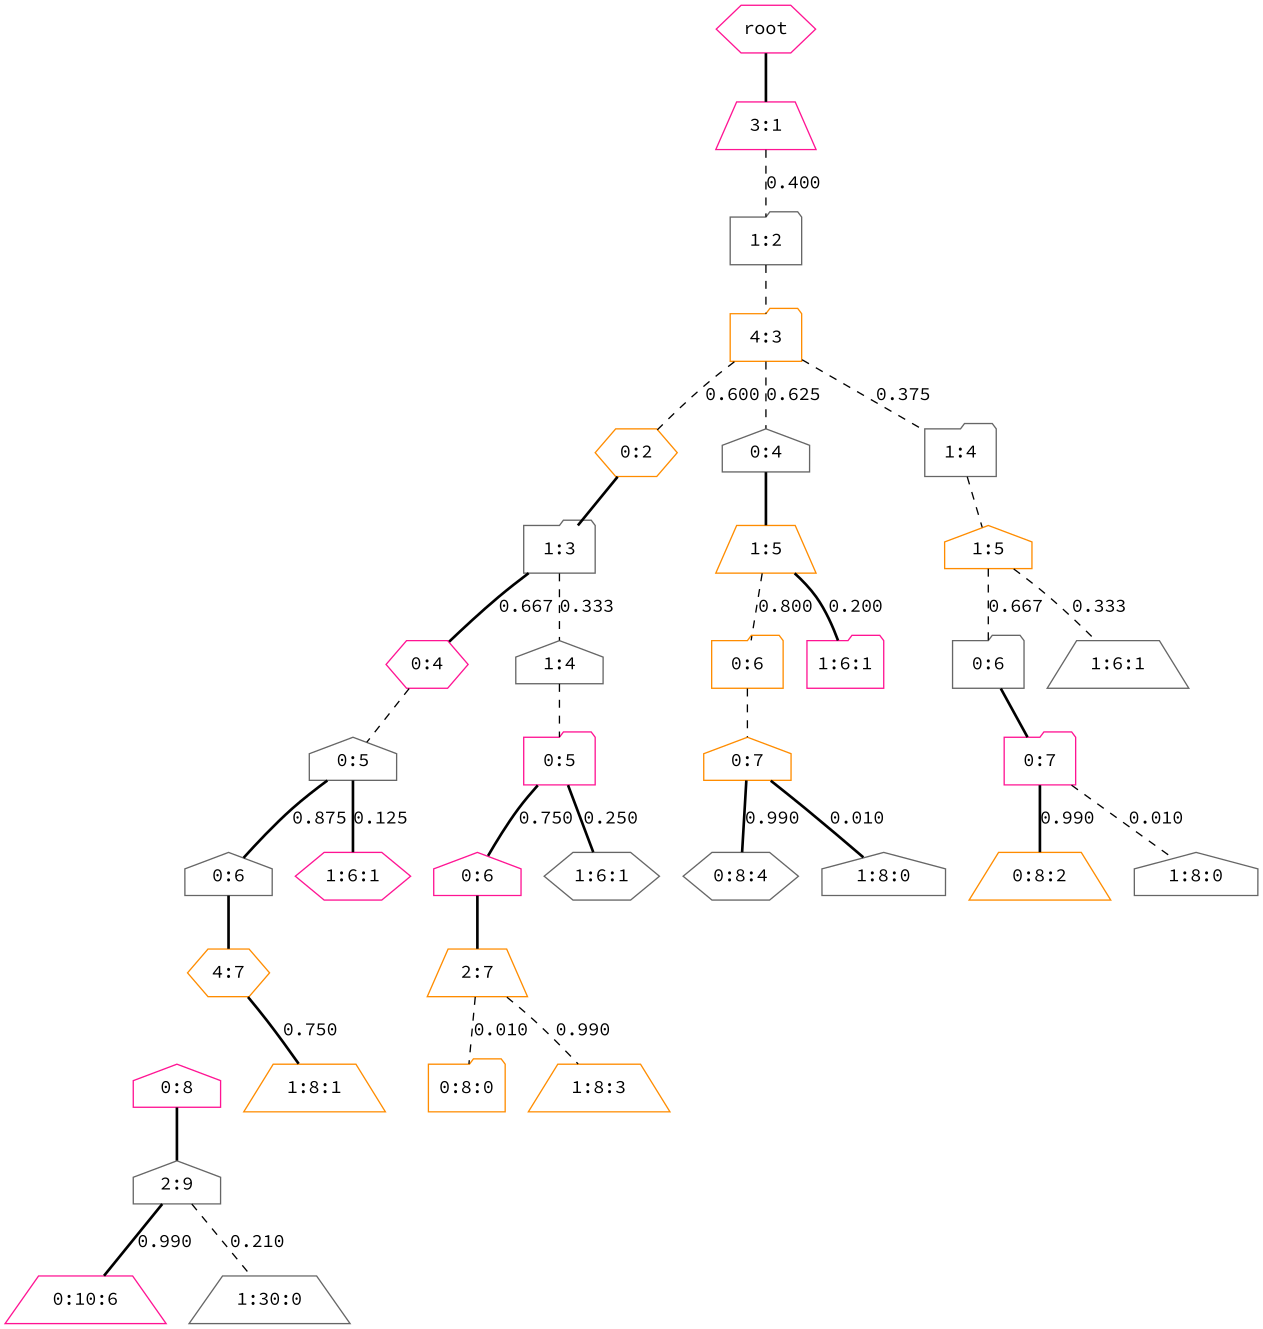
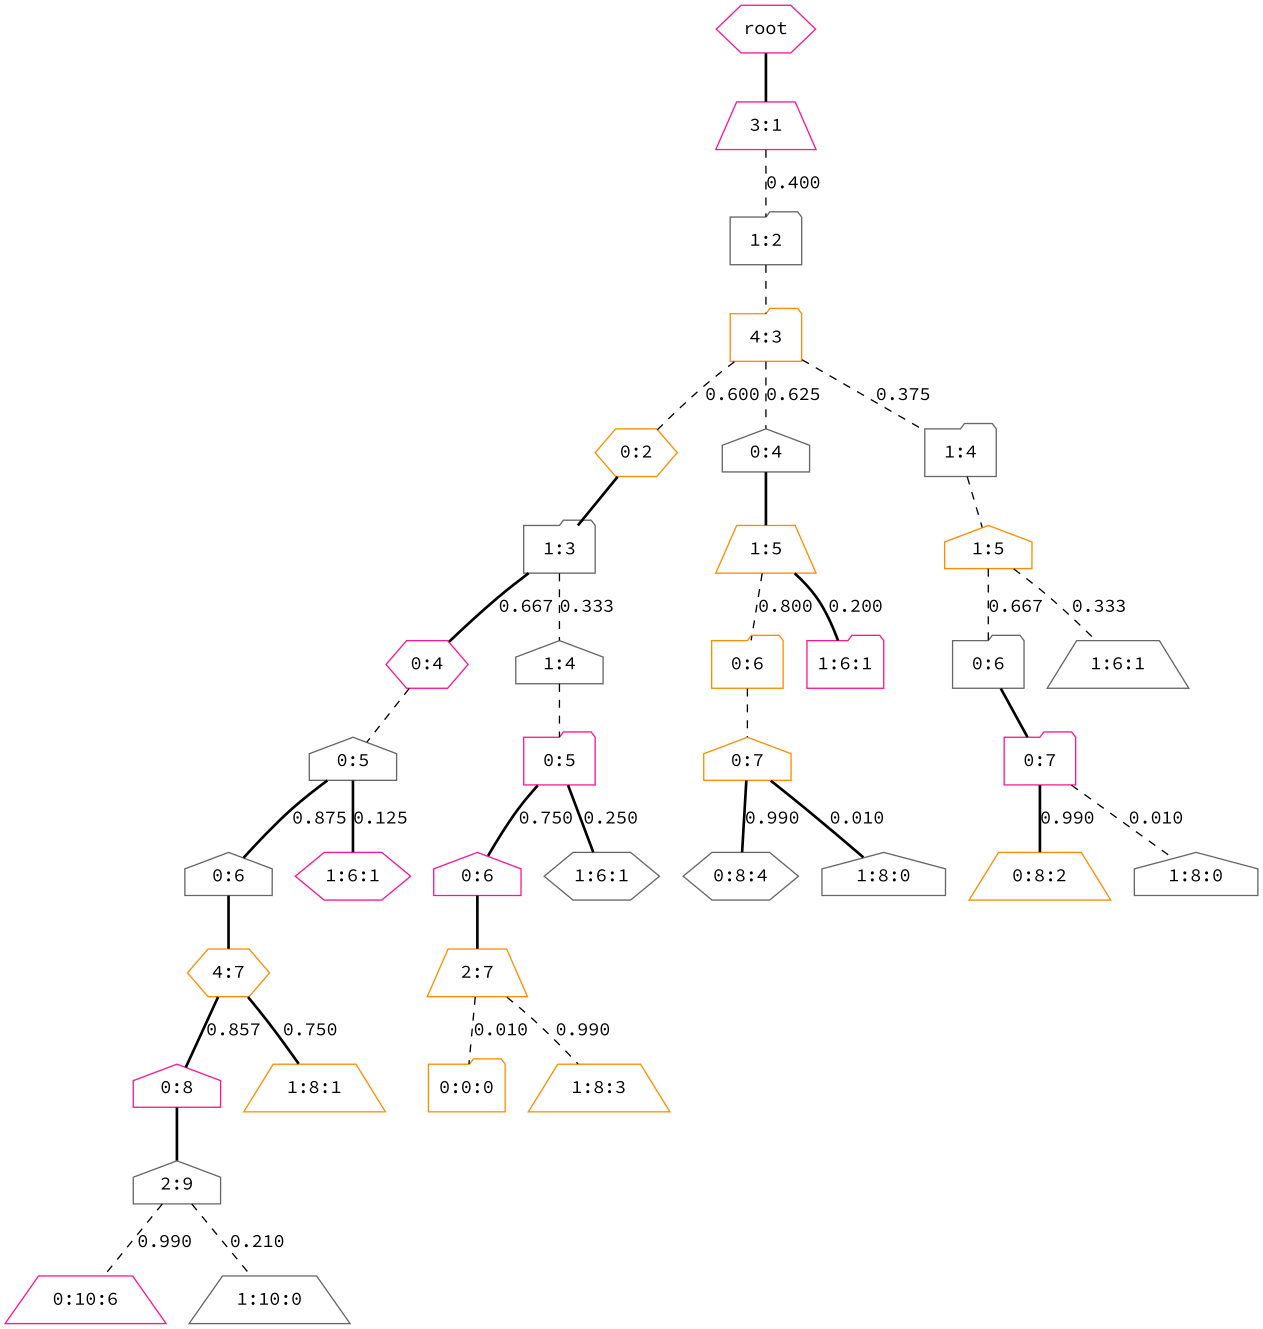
edge "4:7" -- "0:8": added, label "0.857"
node "0:8:0": label "0:8:0" -> "0:0:0"
edge "2:9" -- "0:10:6": style bold -> dashed
node "1:30:0": label "1:30:0" -> "1:10:0"
